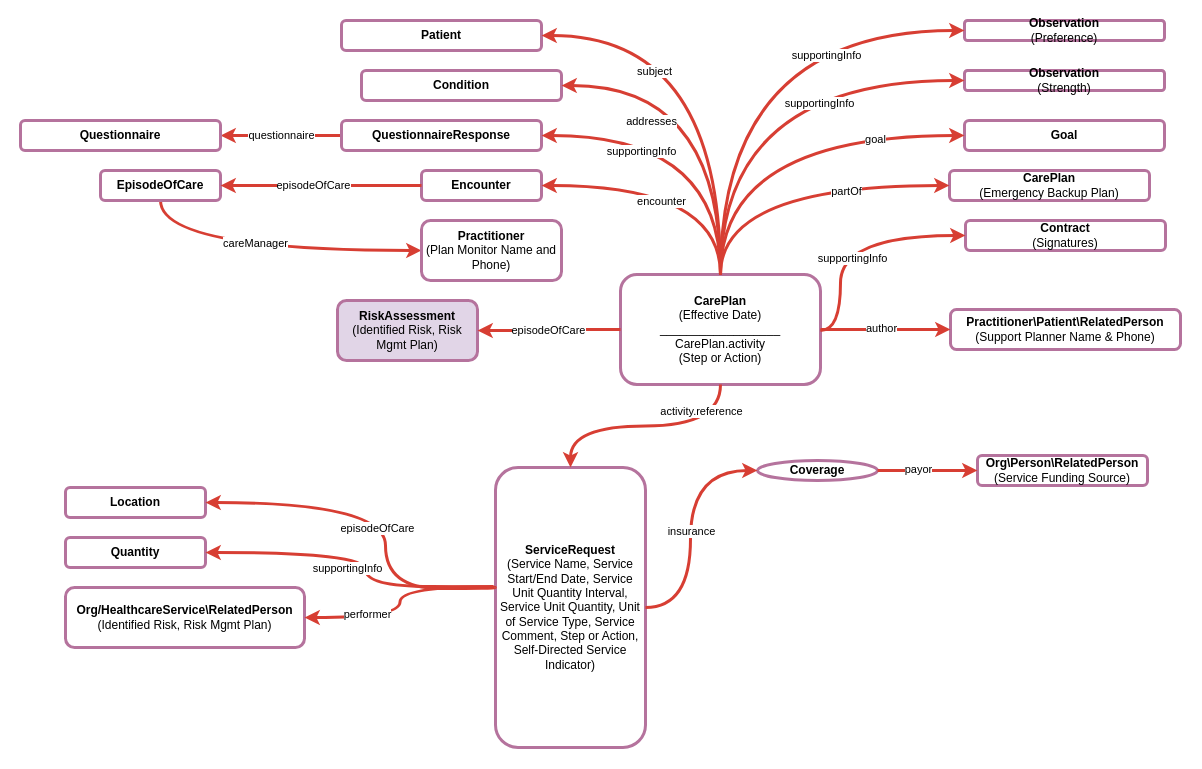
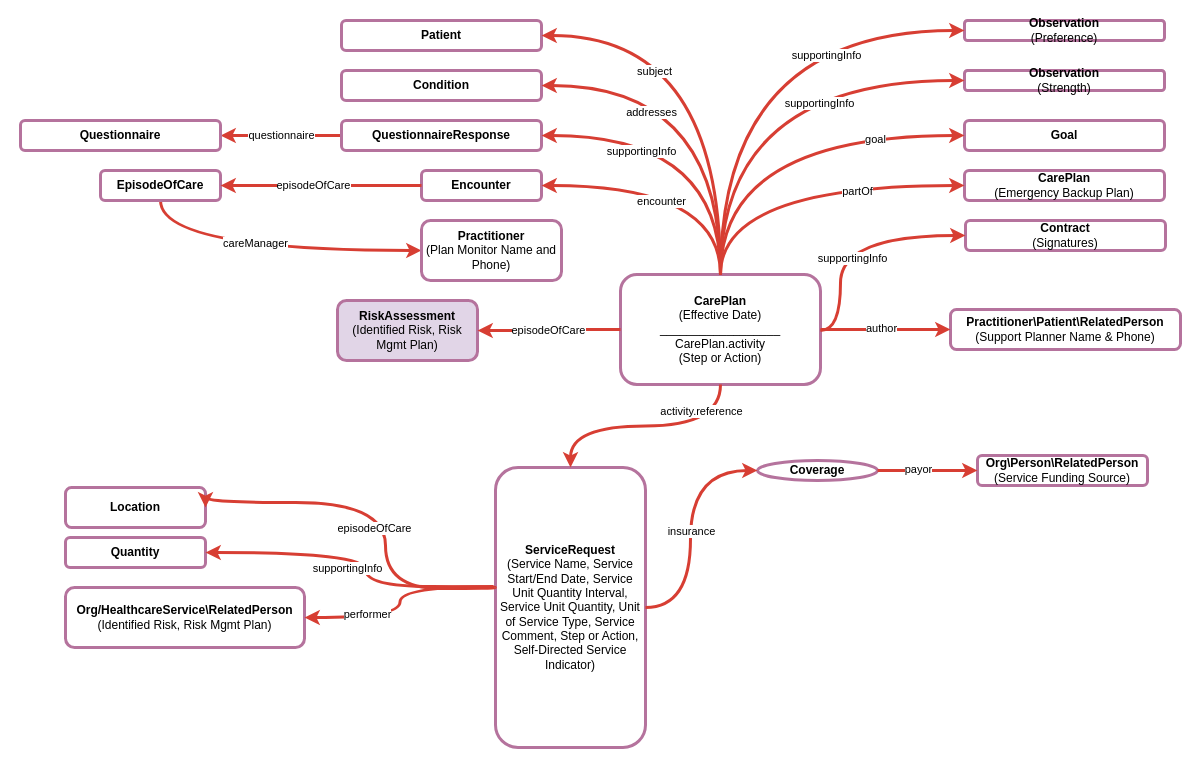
node "Condition": moved (462, 86) -> (442, 86)
node "CarePlan (Emergency Backup Plan)": moved (1050, 186) -> (1065, 186)
node "Location": size 140x30 -> 140x40
